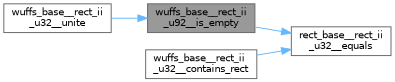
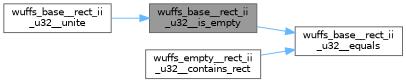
node "wuffs_base__rect_ii _u92__is_empty": label "wuffs_base__rect_ii _u92__is_empty" -> "wuffs_base__rect_ii _u32__is_empty"
node "rect_base__rect_ii _u32__equals": label "rect_base__rect_ii _u32__equals" -> "wuffs_base__rect_ii _u32__equals"
node "wuffs_base__rect_ii _u32__contains_rect": label "wuffs_base__rect_ii _u32__contains_rect" -> "wuffs_empty__rect_ii _u32__contains_rect"
